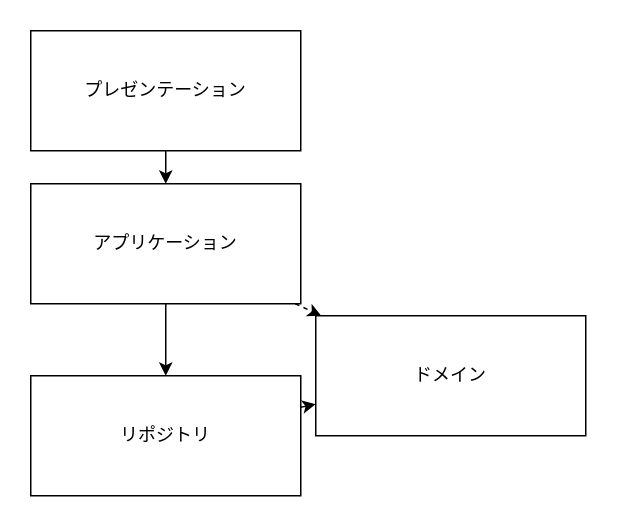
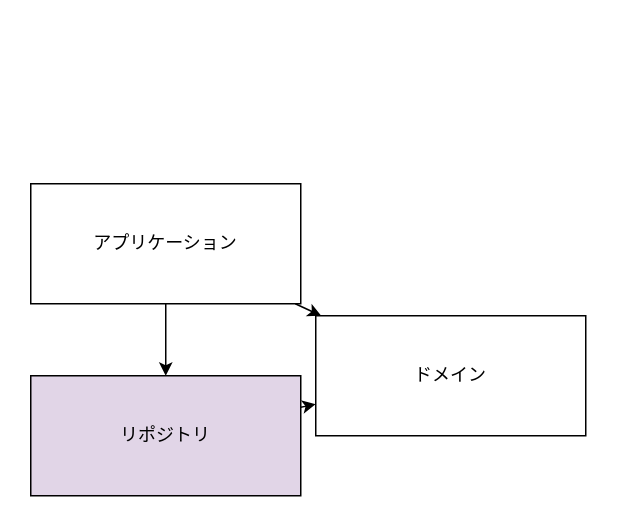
node "プレゼンテーション": removed
edge "プレゼンテーション" -> "アプリケーション": removed
edge "アプリケーション" -> "ドメイン": style dashed -> solid
node "リポジトリ": fillcolor #ffffff -> #e1d5e7
